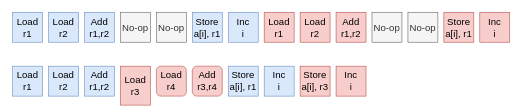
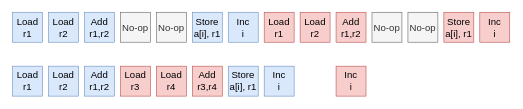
node "Load r4": shape rounded rectangle -> rectangle
node "Add r3,r4": shape rounded rectangle -> rectangle
node "Store a[i], r3": removed
node "Load r3": size 30x39 -> 30x30
